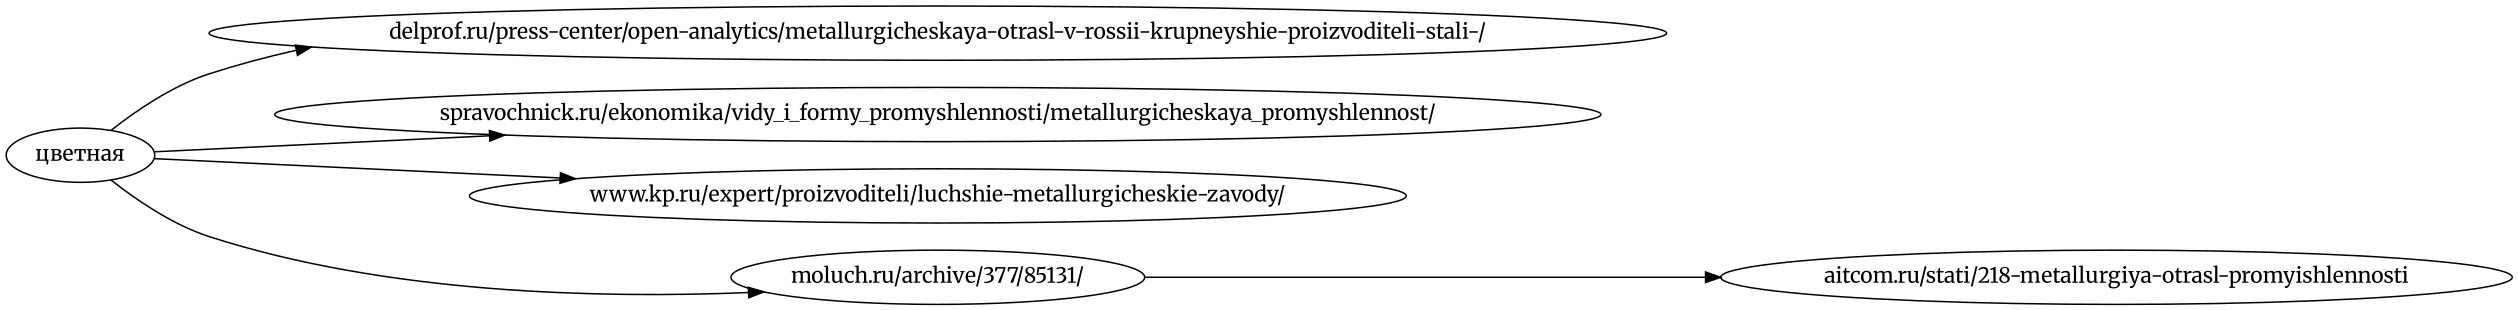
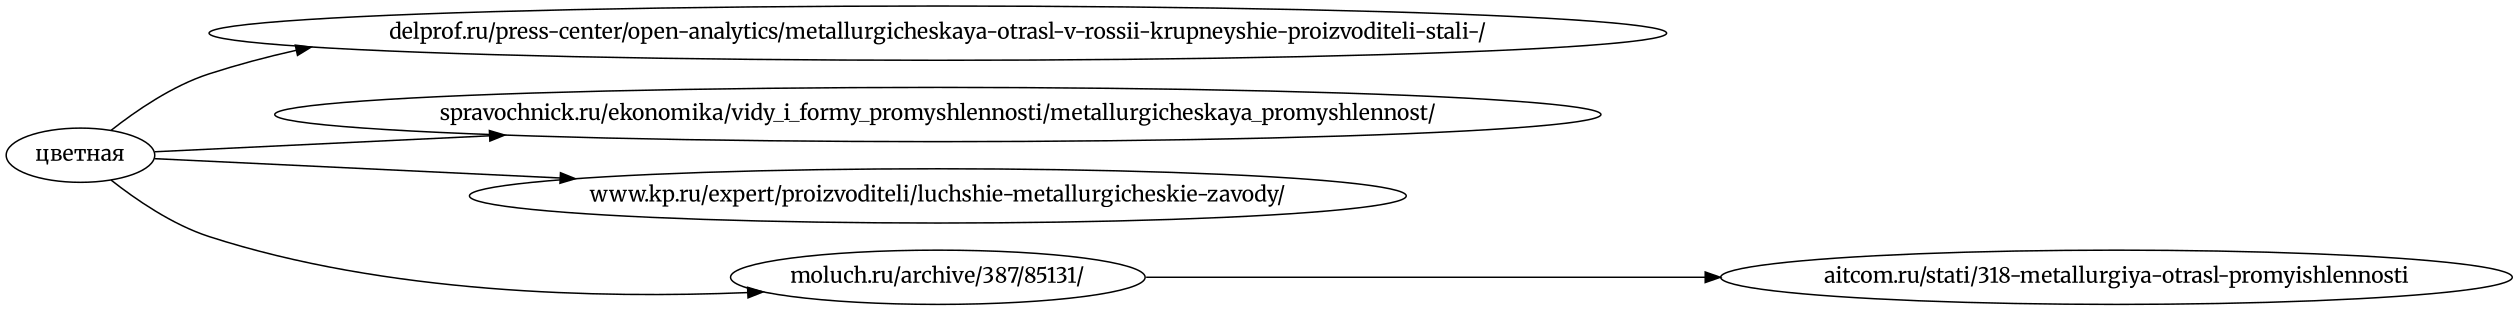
node "moluch.ru/archive/377/85131/": label "moluch.ru/archive/377/85131/" -> "moluch.ru/archive/387/85131/"
node "aitcom.ru/stati/218-metallurgiya-otrasl-promyishlennosti": label "aitcom.ru/stati/218-metallurgiya-otrasl-promyishlennosti" -> "aitcom.ru/stati/318-metallurgiya-otrasl-promyishlennosti"
